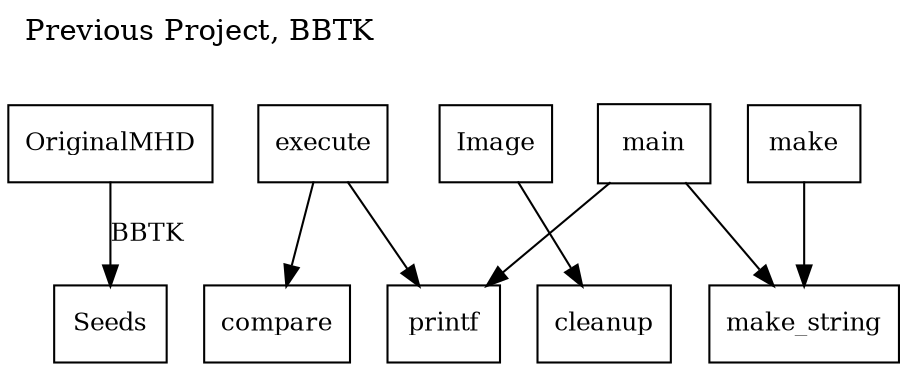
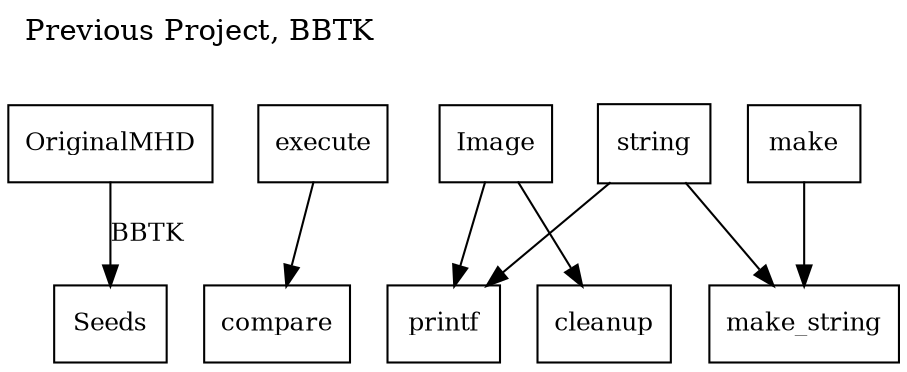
node "main": label "main" -> "string"
edge "execute" -> "printf": now "Image" -> "printf"
